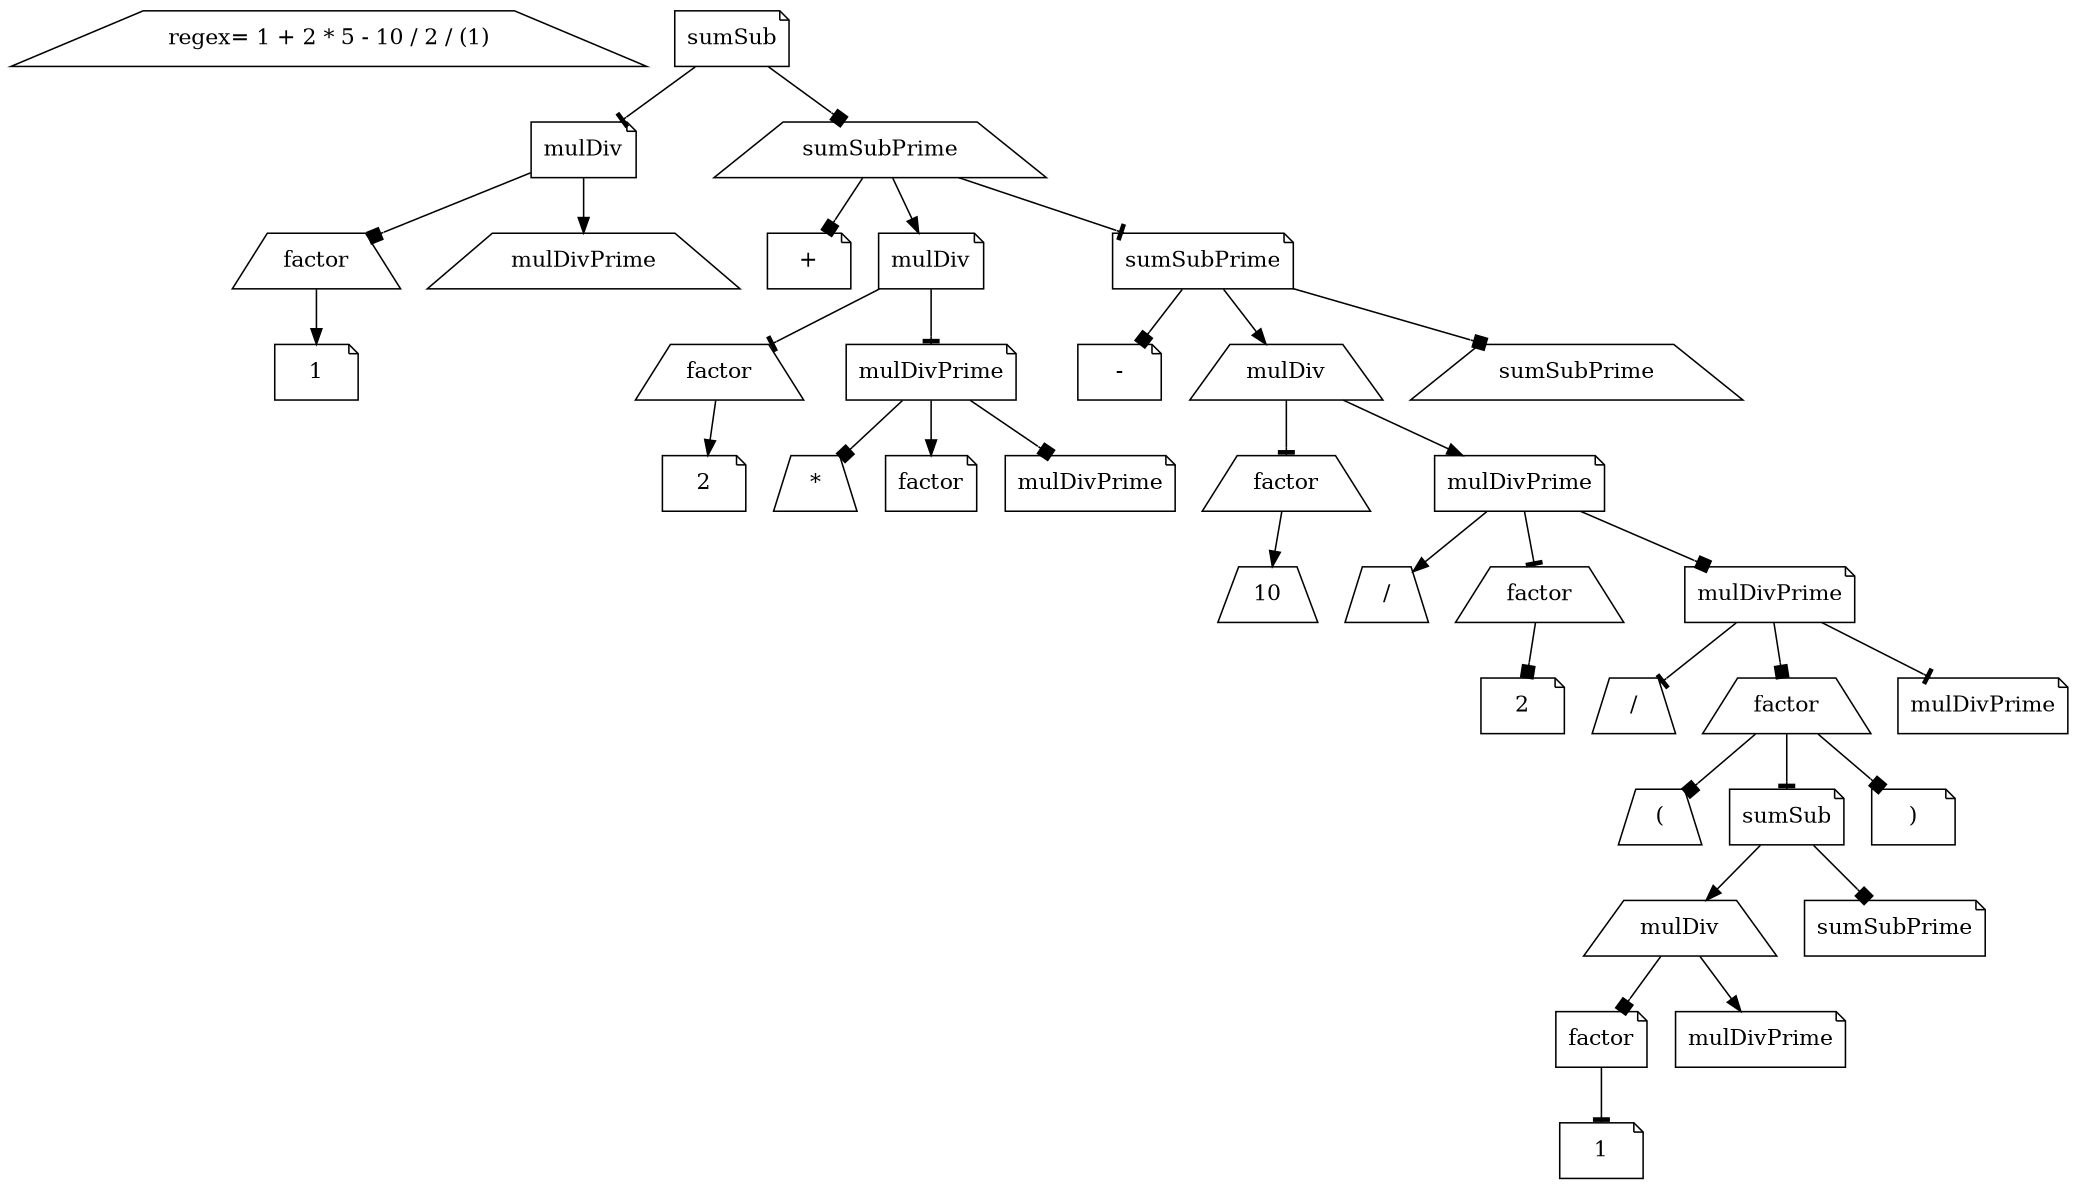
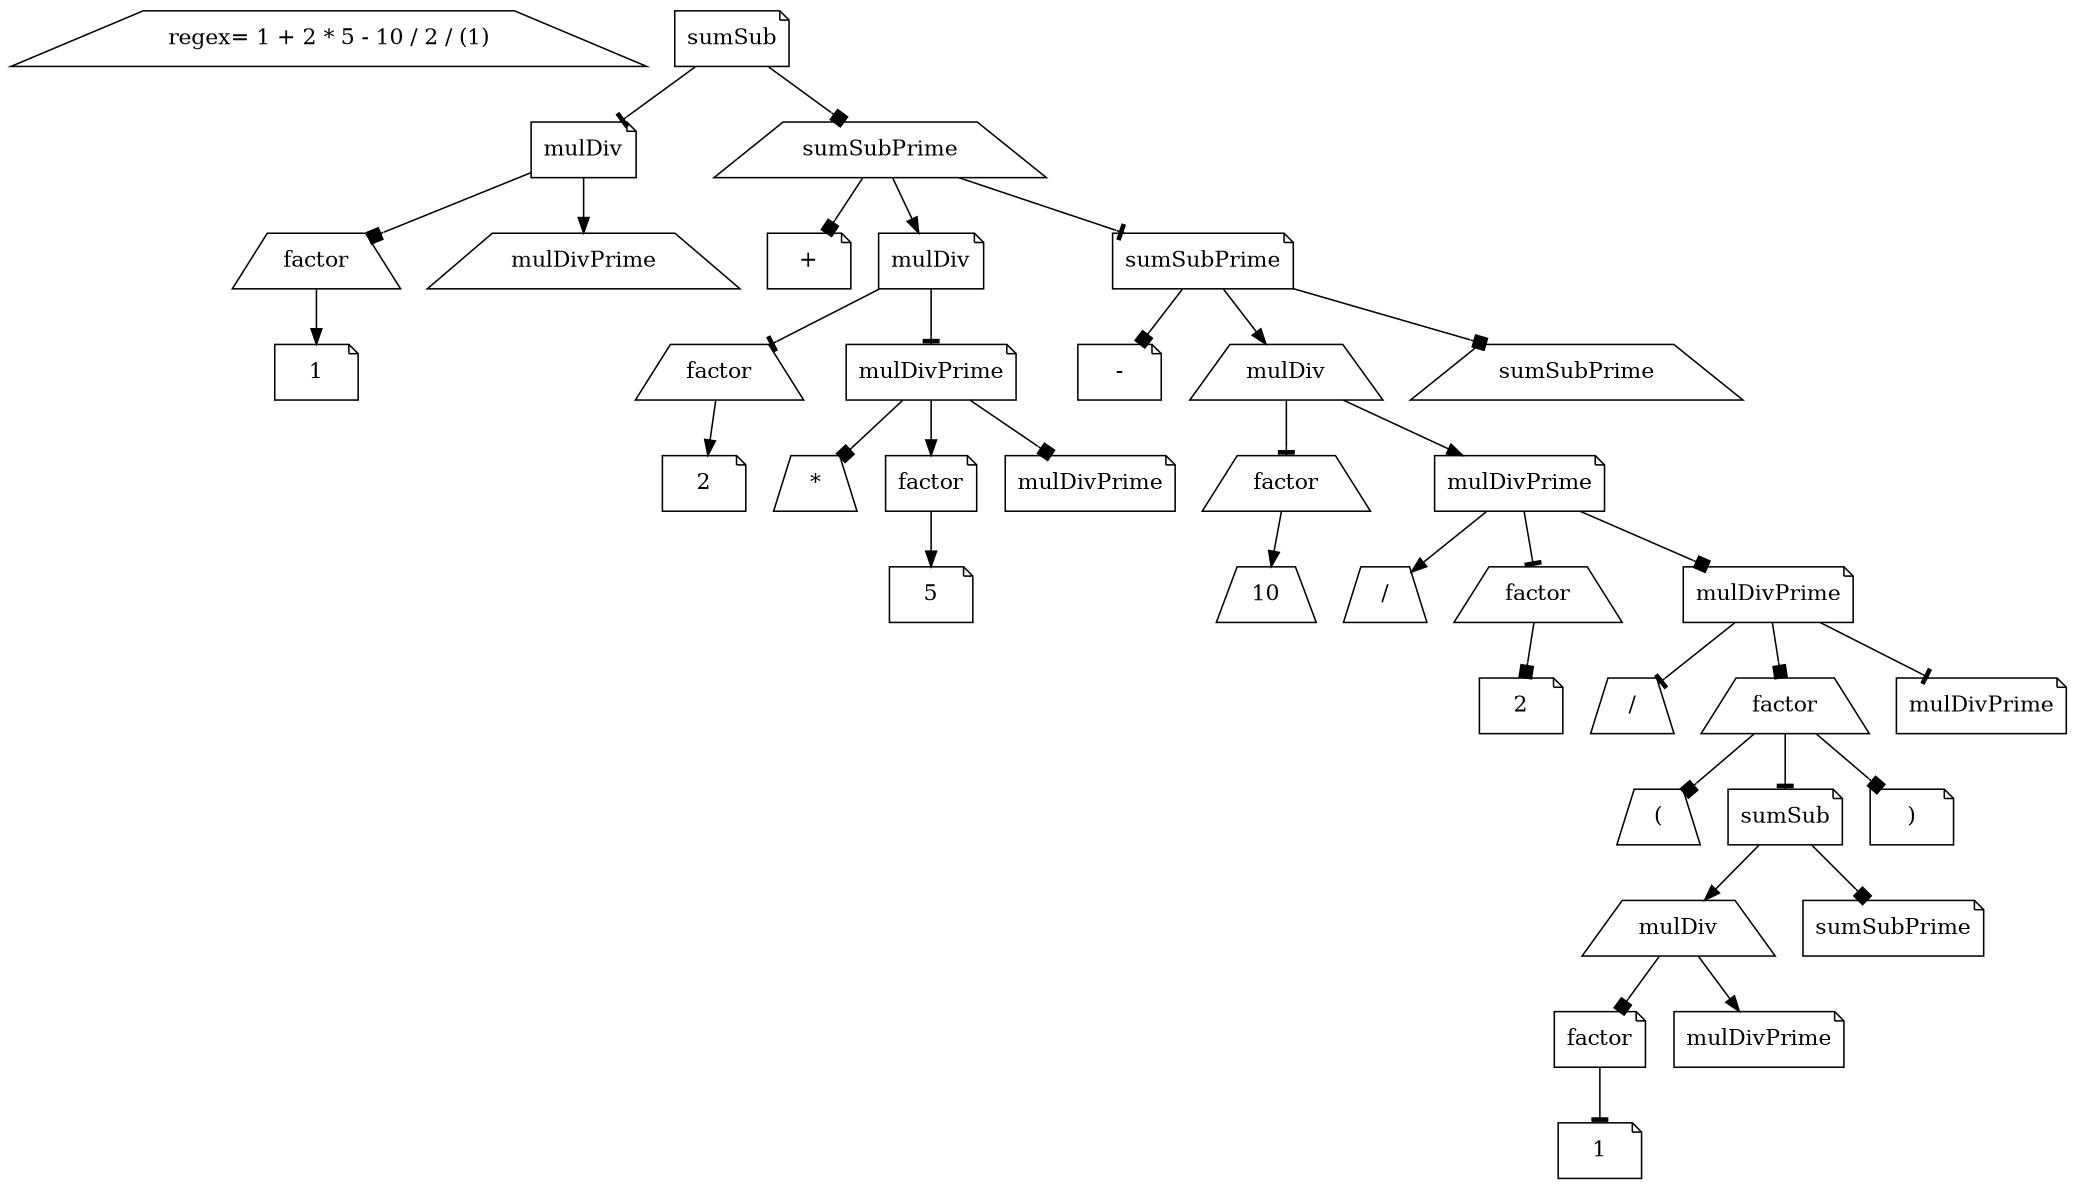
node "5": added
